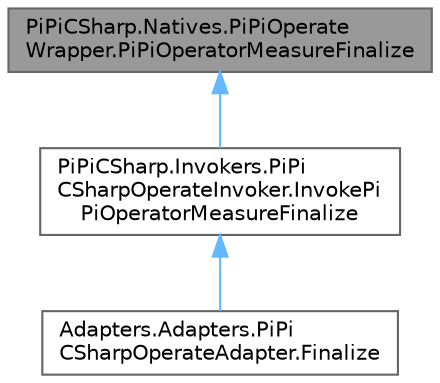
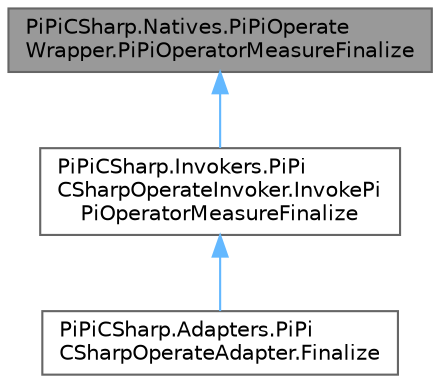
node "Adapters.Adapters.PiPi CSharpOperateAdapter.Finalize": label "Adapters.Adapters.PiPi CSharpOperateAdapter.Finalize" -> "PiPiCSharp.Adapters.PiPi CSharpOperateAdapter.Finalize"
